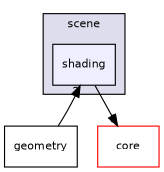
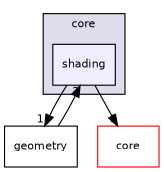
cluster "scene": label "scene" -> "core"
edge "shading" -> "geometry": added
